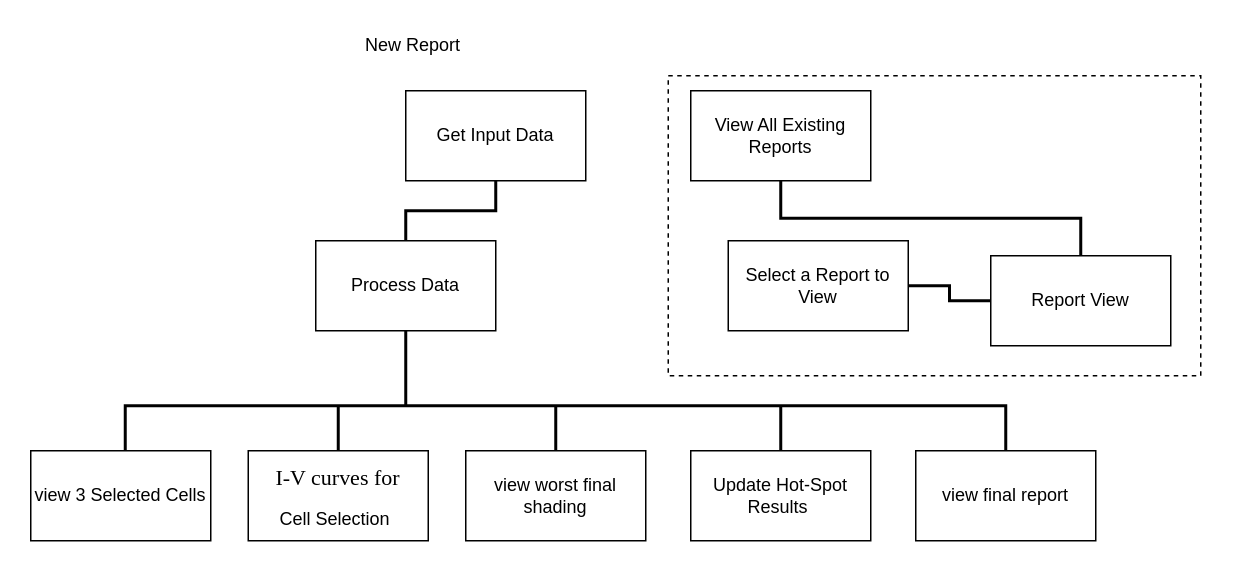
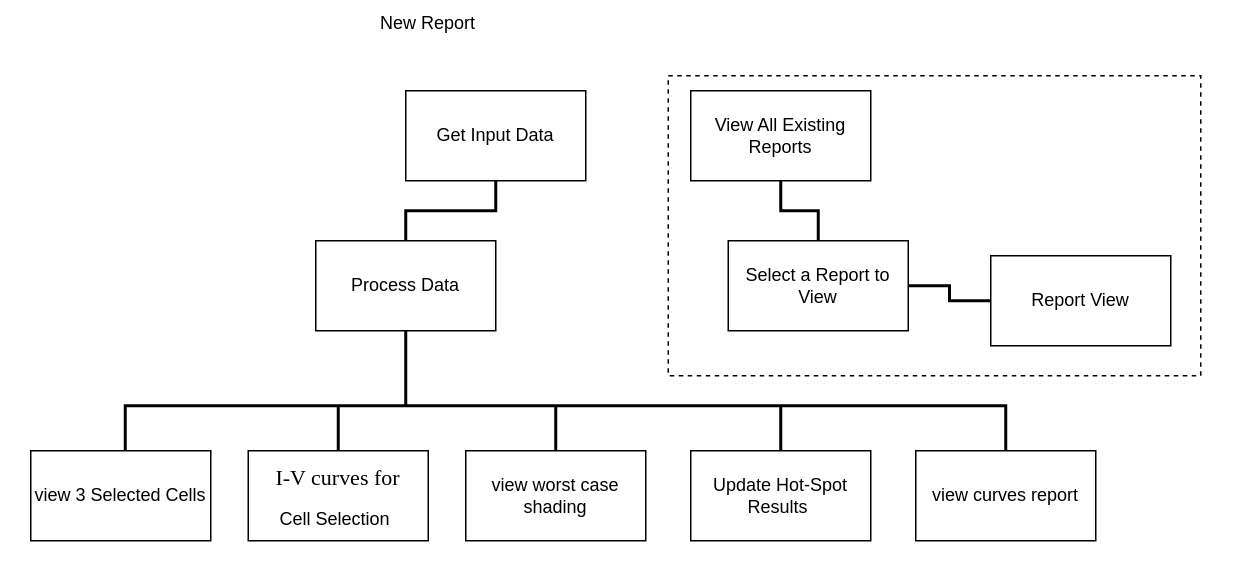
node "New Report": moved (413, 46) -> (428, 23)
edge "View All Existing Reports" -- "Report View": now "View All Existing Reports" -- "Select a Report to View"
node "view worst final shading": label "view worst final shading" -> "view worst case shading"
node "view final report": label "view final report" -> "view curves report"
